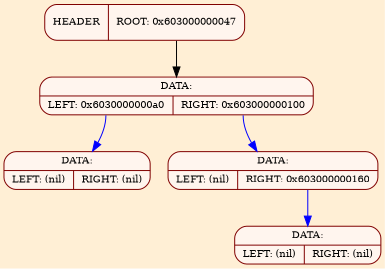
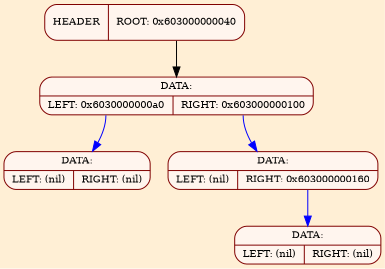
node "HEADER": text "ROOT: 0x603000000047" -> "ROOT: 0x603000000040"
